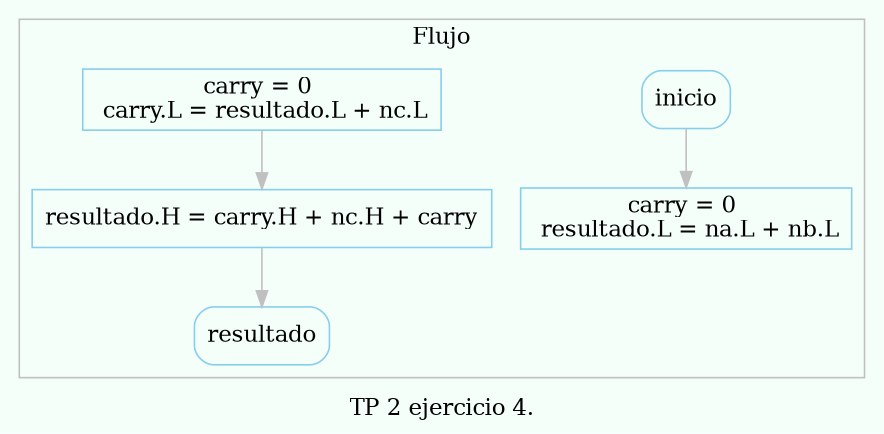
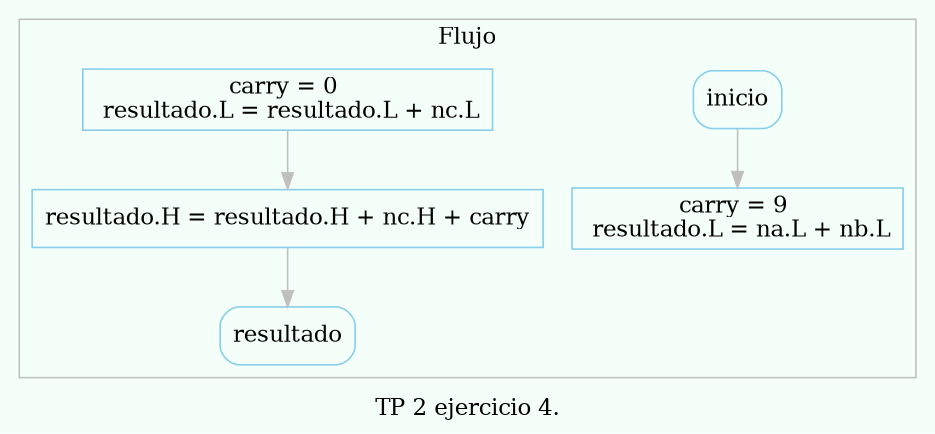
node "carry = 0 carry.L = resultado.L + nc.L": label "carry = 0 carry.L = resultado.L + nc.L" -> "carry = 0 resultado.L = resultado.L + nc.L"
node "resultado.H = carry.H + nc.H + carry": label "resultado.H = carry.H + nc.H + carry" -> "resultado.H = resultado.H + nc.H + carry"
node "carry = 0 resultado.L = na.L + nb.L": label "carry = 0 resultado.L = na.L + nb.L" -> "carry = 9 resultado.L = na.L + nb.L"
